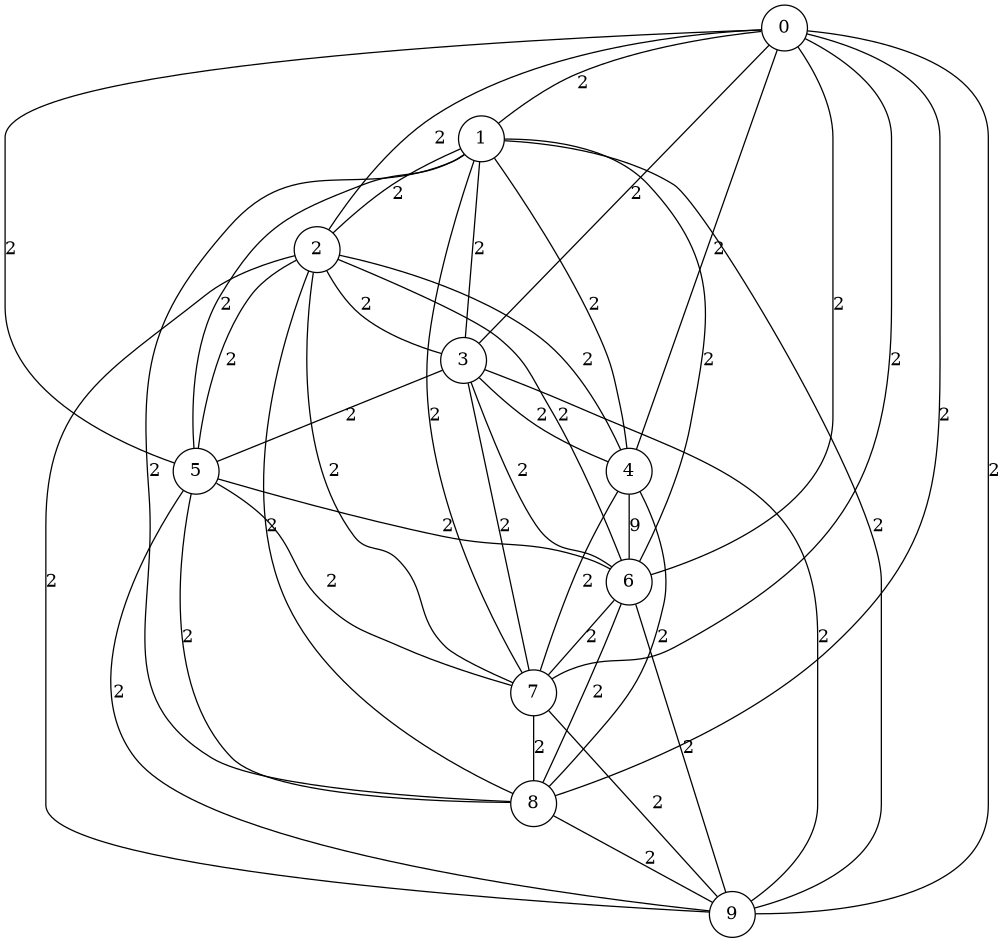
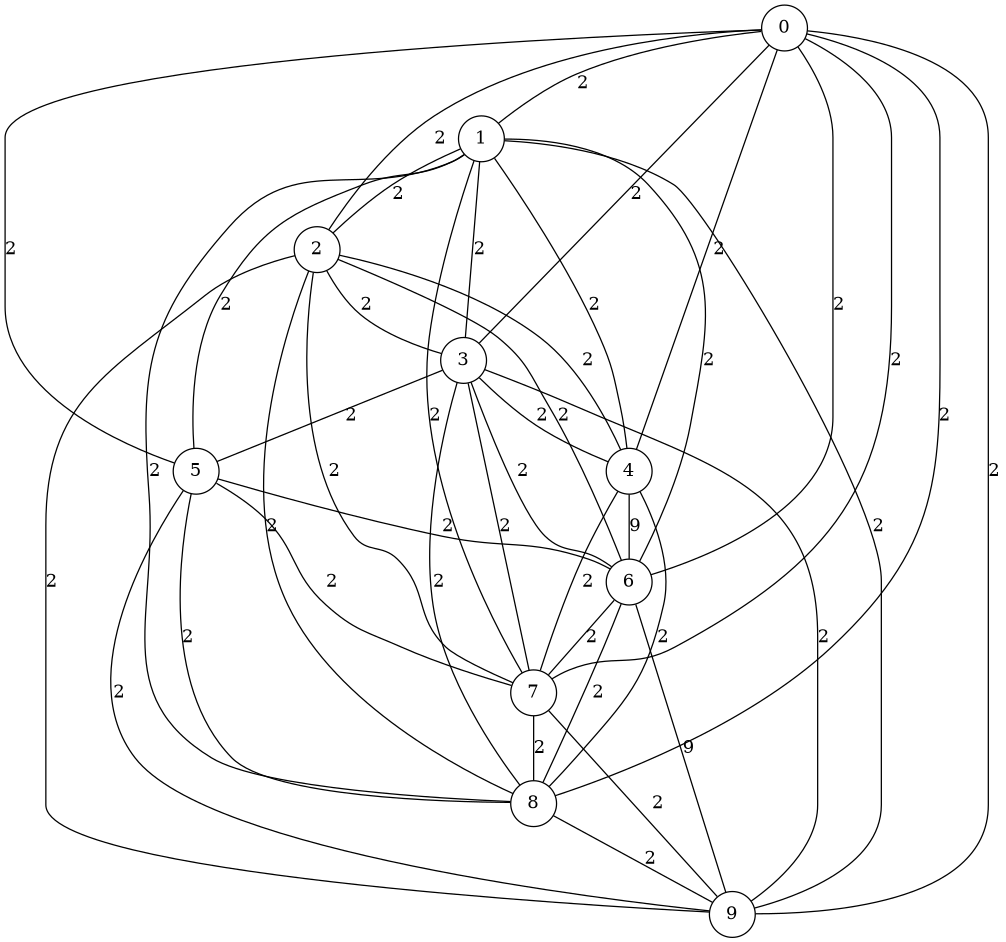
edge "2" -- "5": removed, label "2"
edge "3" -- "8": added, label "2"
edge "6" -- "9": label "2" -> "9"
